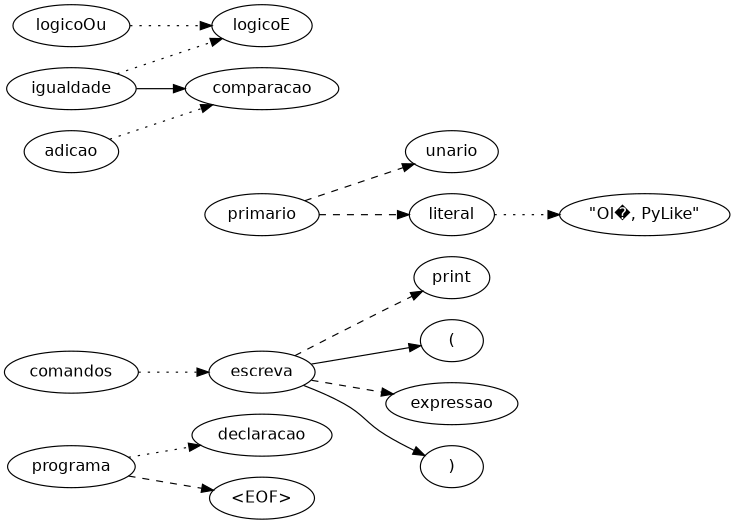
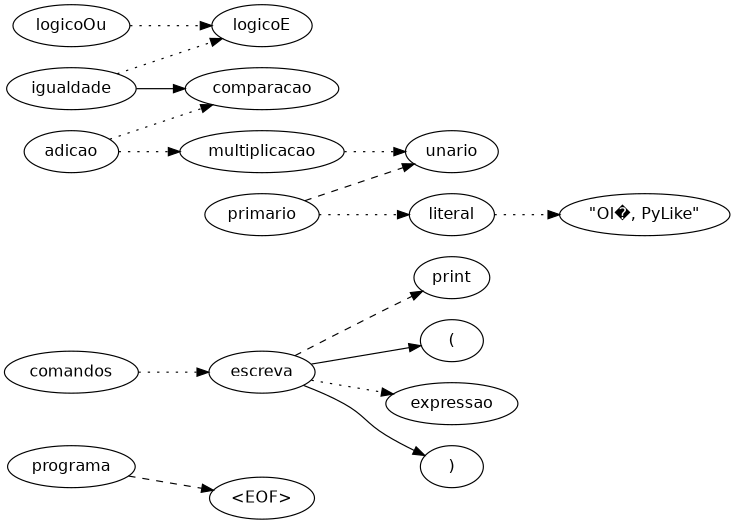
node "multiplicacao": added
edge "primario" -> "literal": style dashed -> dotted
edge "escreva" -> "expressao": style dashed -> dotted
node "declaracao": removed
